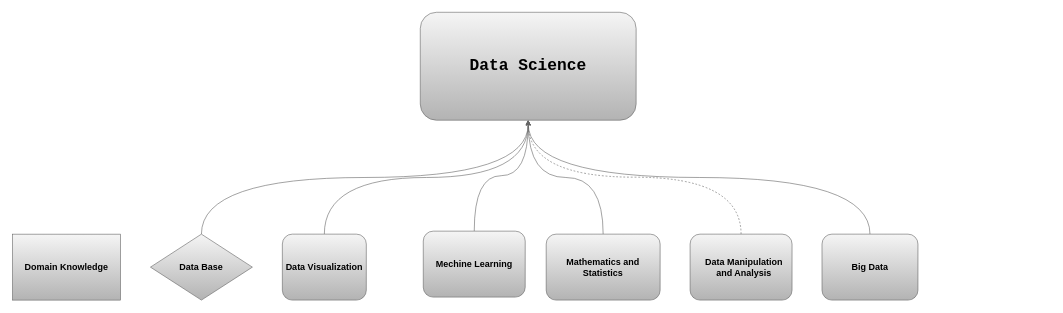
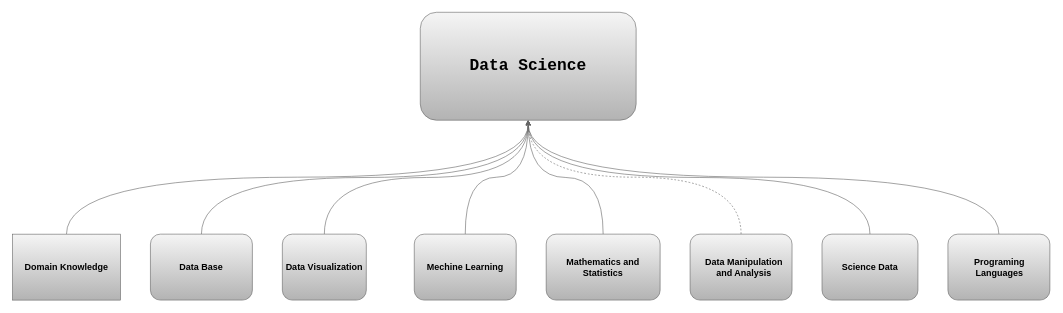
edge "Domain Knowledge" -> "Data Science": added
edge "Programing Languages" -> "Data Science": added
node "Mechine Learning": moved (474, 264) -> (465, 267)
node "Data Base": shape diamond -> rounded rectangle
node "Big Data": label "Big Data" -> "Science Data"
node "Programing Languages": added
